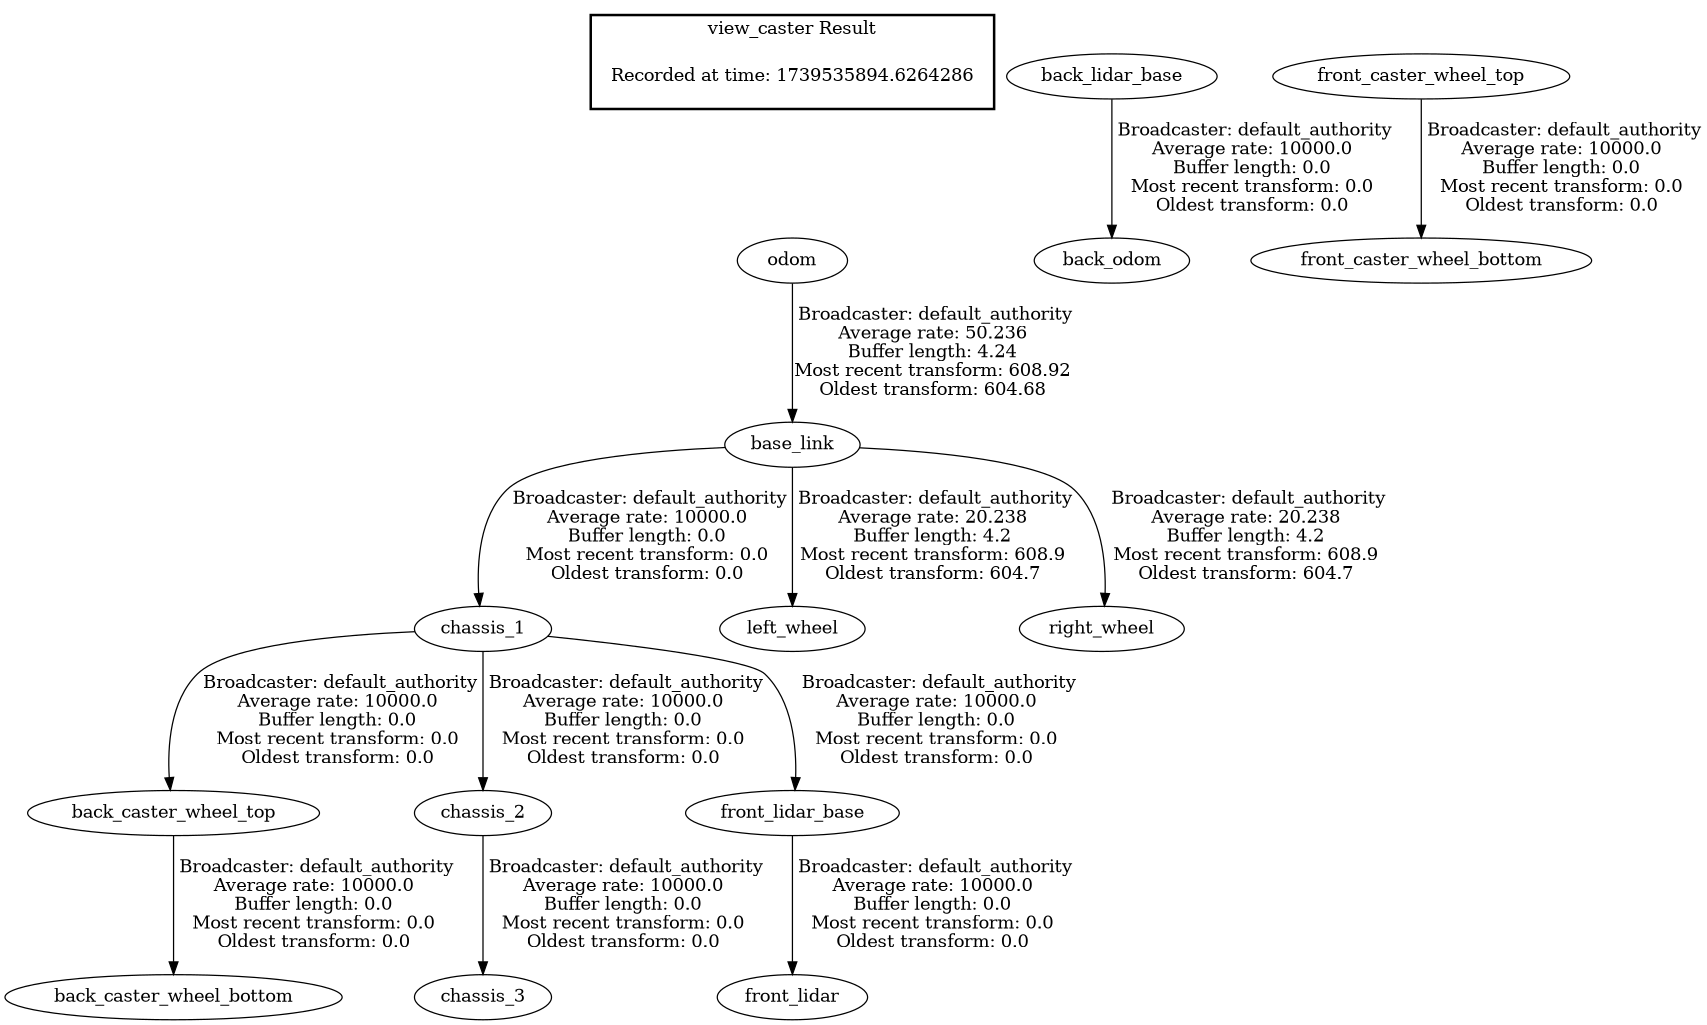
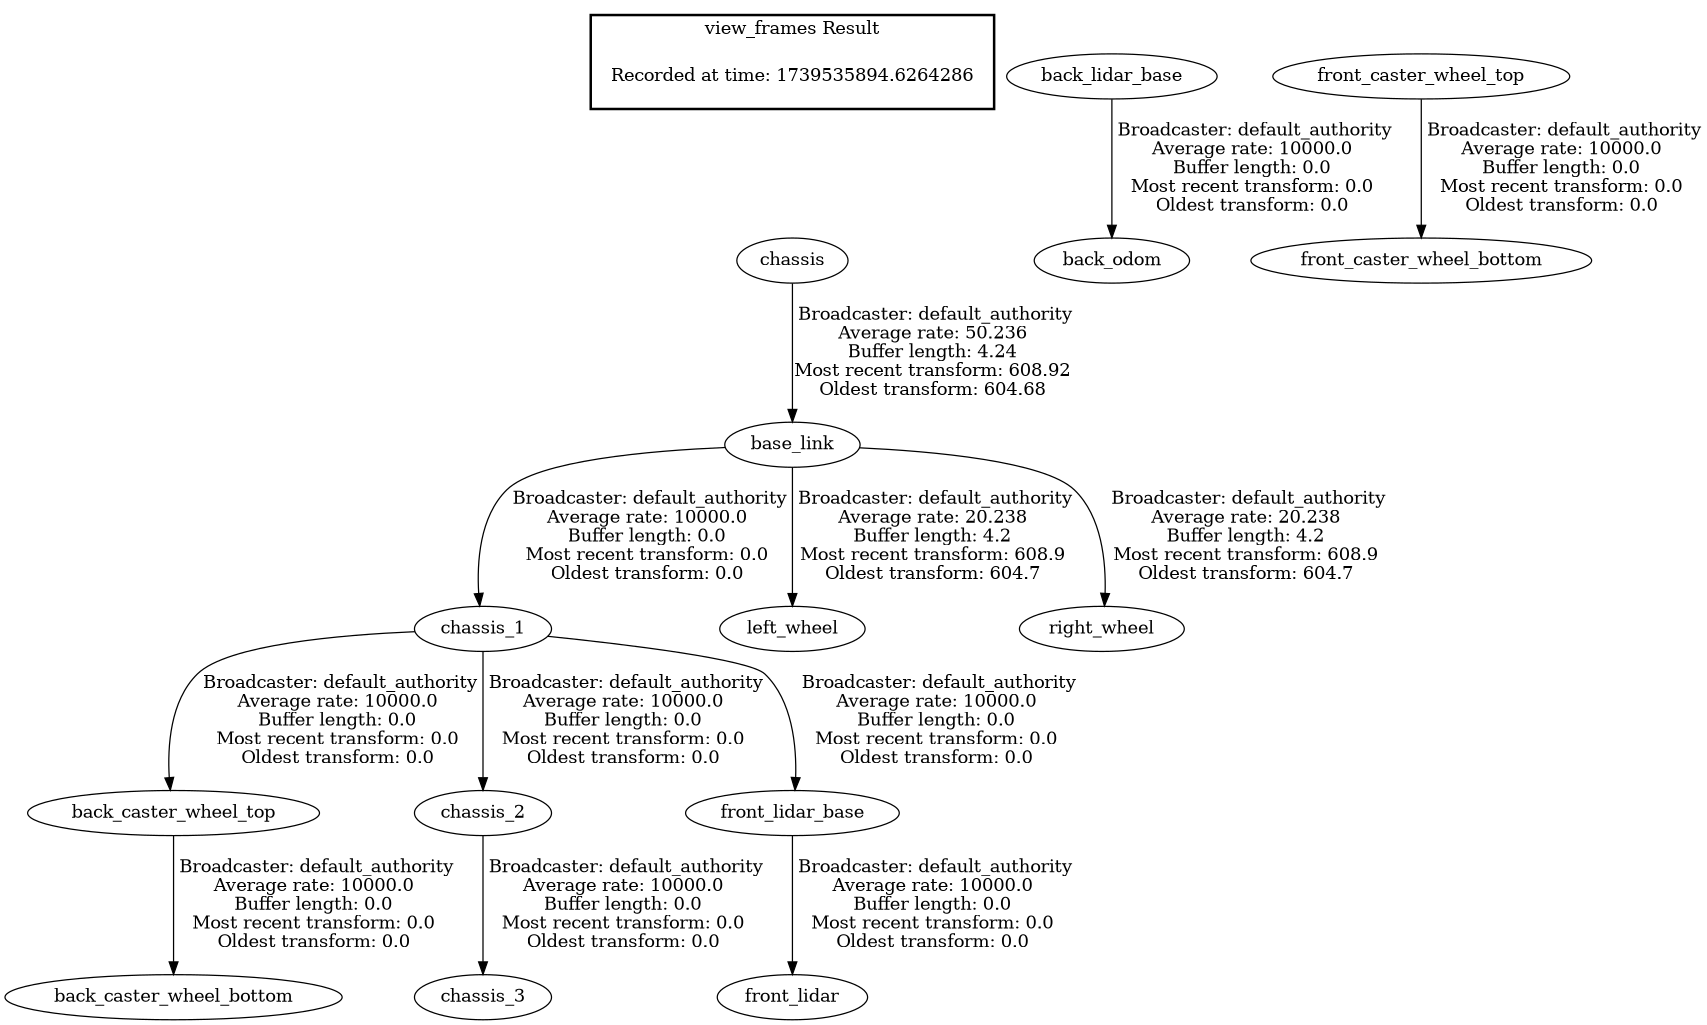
cluster "view_caster Result": label "view_caster Result" -> "view_frames Result"
node "odom": label "odom" -> "chassis"
